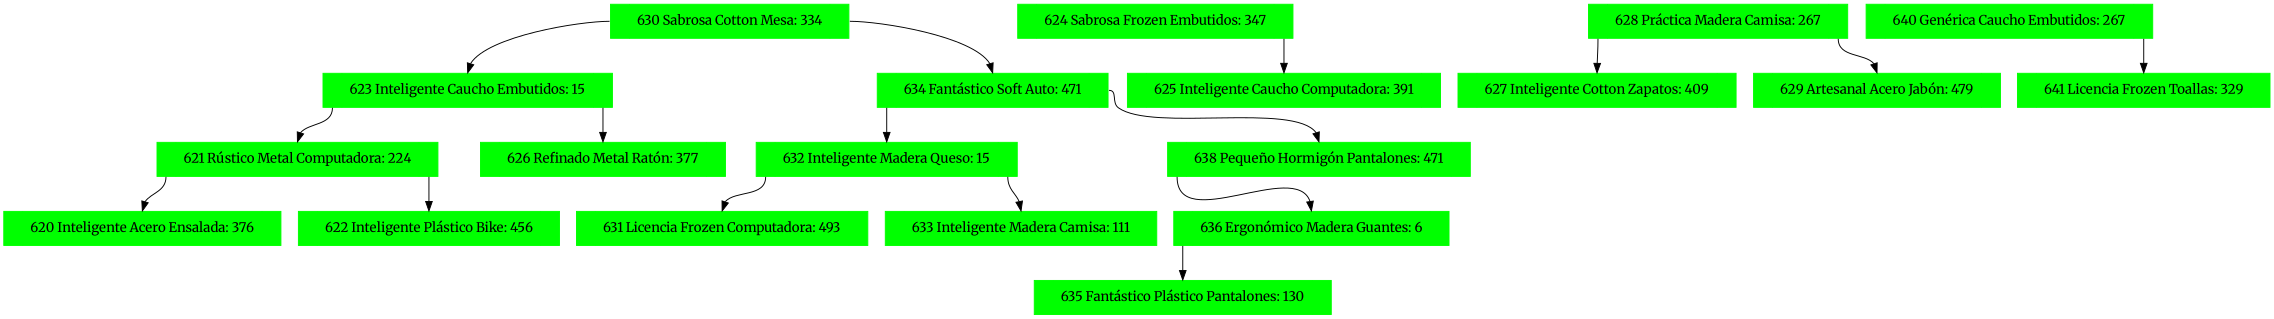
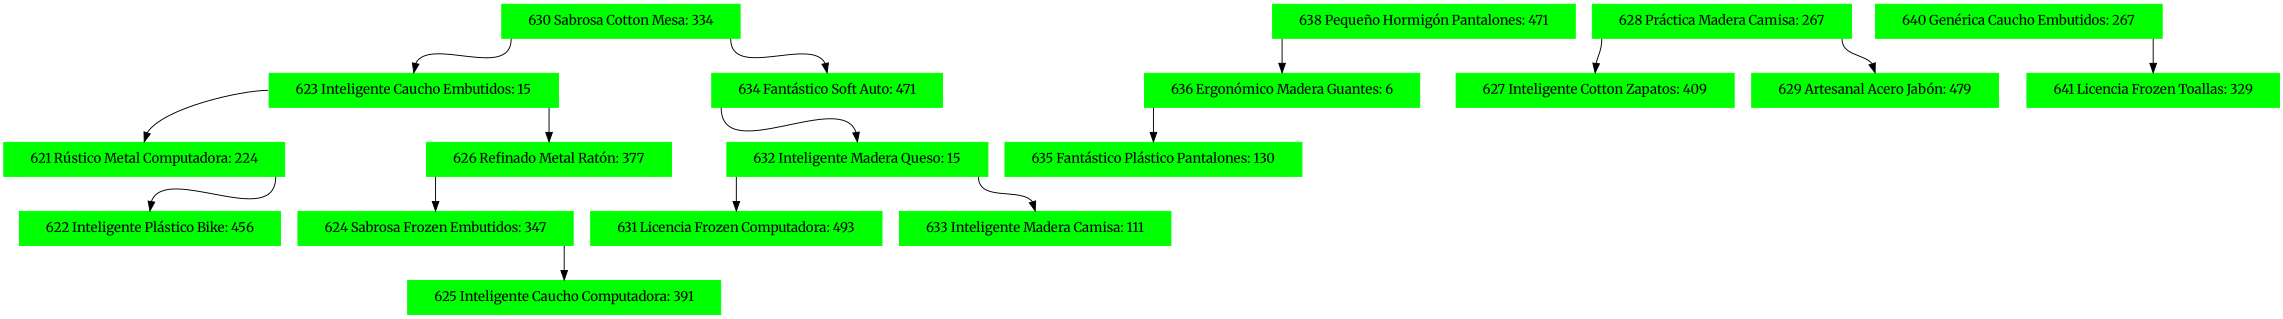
edge "634 Fantástico Soft Auto: 471" -> "638 Pequeño Hormigón Pantalones: 471": removed
edge "626 Refinado Metal Ratón: 377" -> "624 Sabrosa Frozen Embutidos: 347": added
node "620 Inteligente Acero Ensalada: 376": removed
